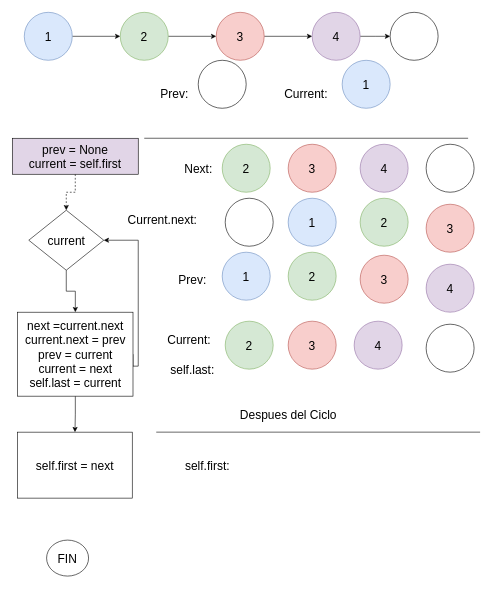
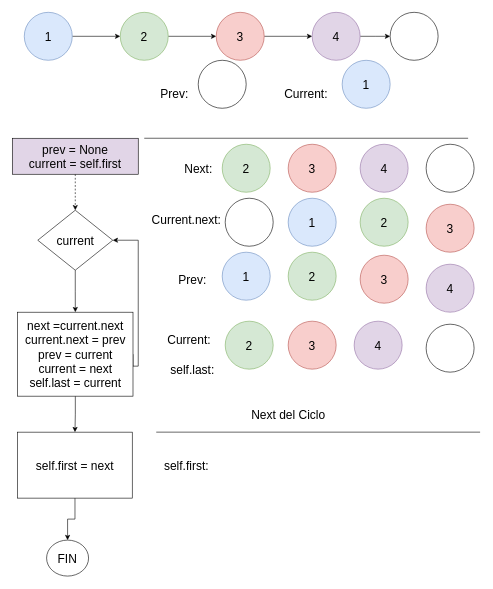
node "Current.next:": moved (162, 219) -> (186, 219)
node "current": moved (66, 240) -> (75, 240)
node "Despues del Ciclo": label "Despues del Ciclo" -> "Next del Ciclo"
node "self.first:": moved (207, 465) -> (186, 465)
edge "self.first = next" -> "FIN": added
